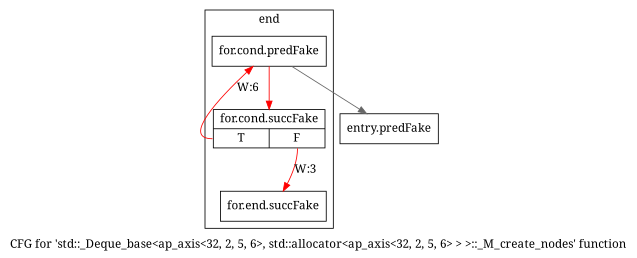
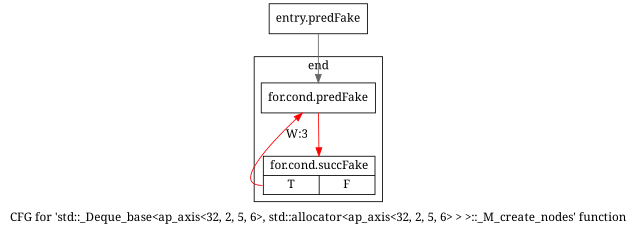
edge "for.cond.succFake" -> "for.cond.predFake": label "W:6" -> "W:3"
edge "for.cond.predFake" -> "entry.predFake": reversed
node "for.end.succFake": removed
